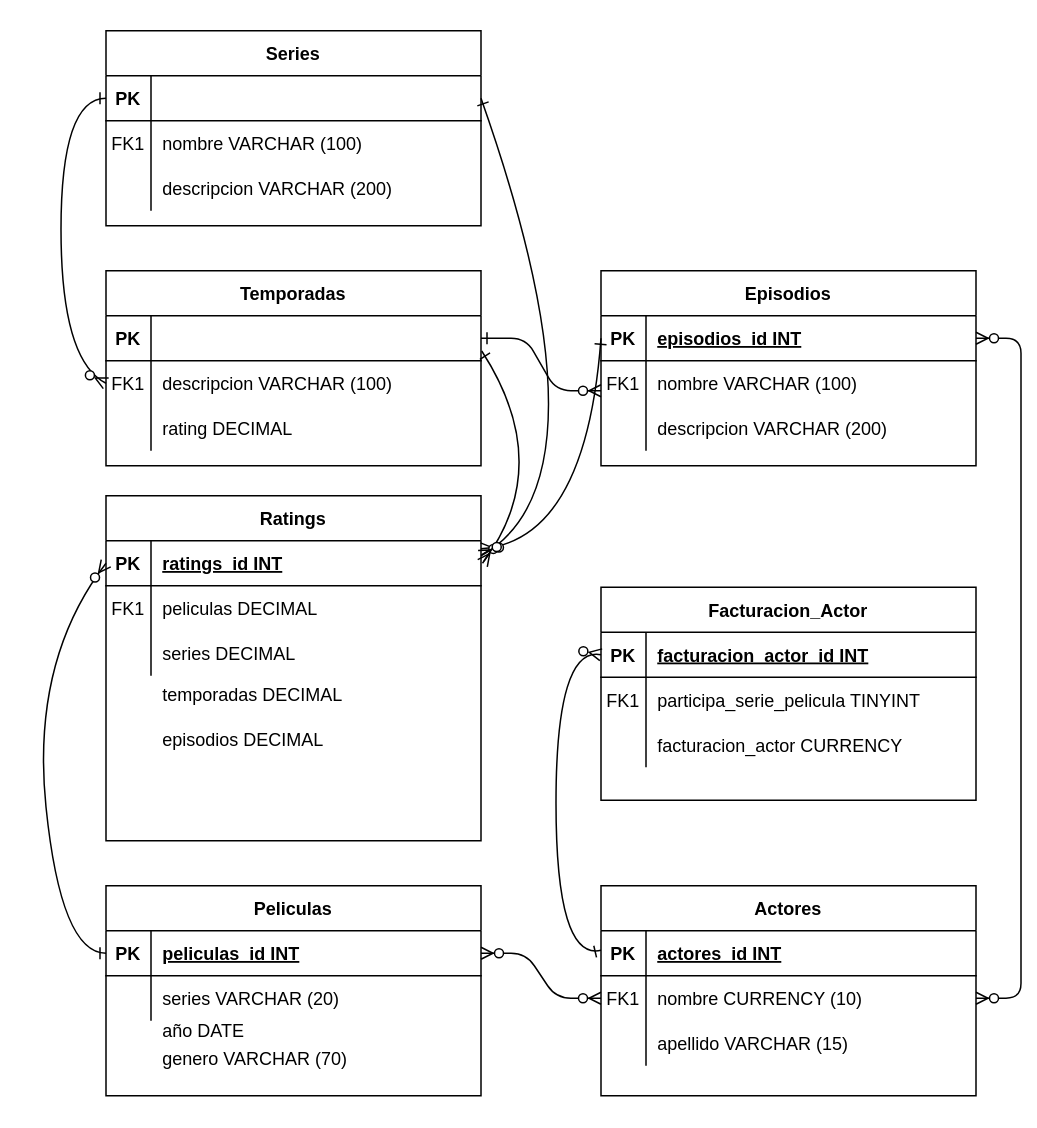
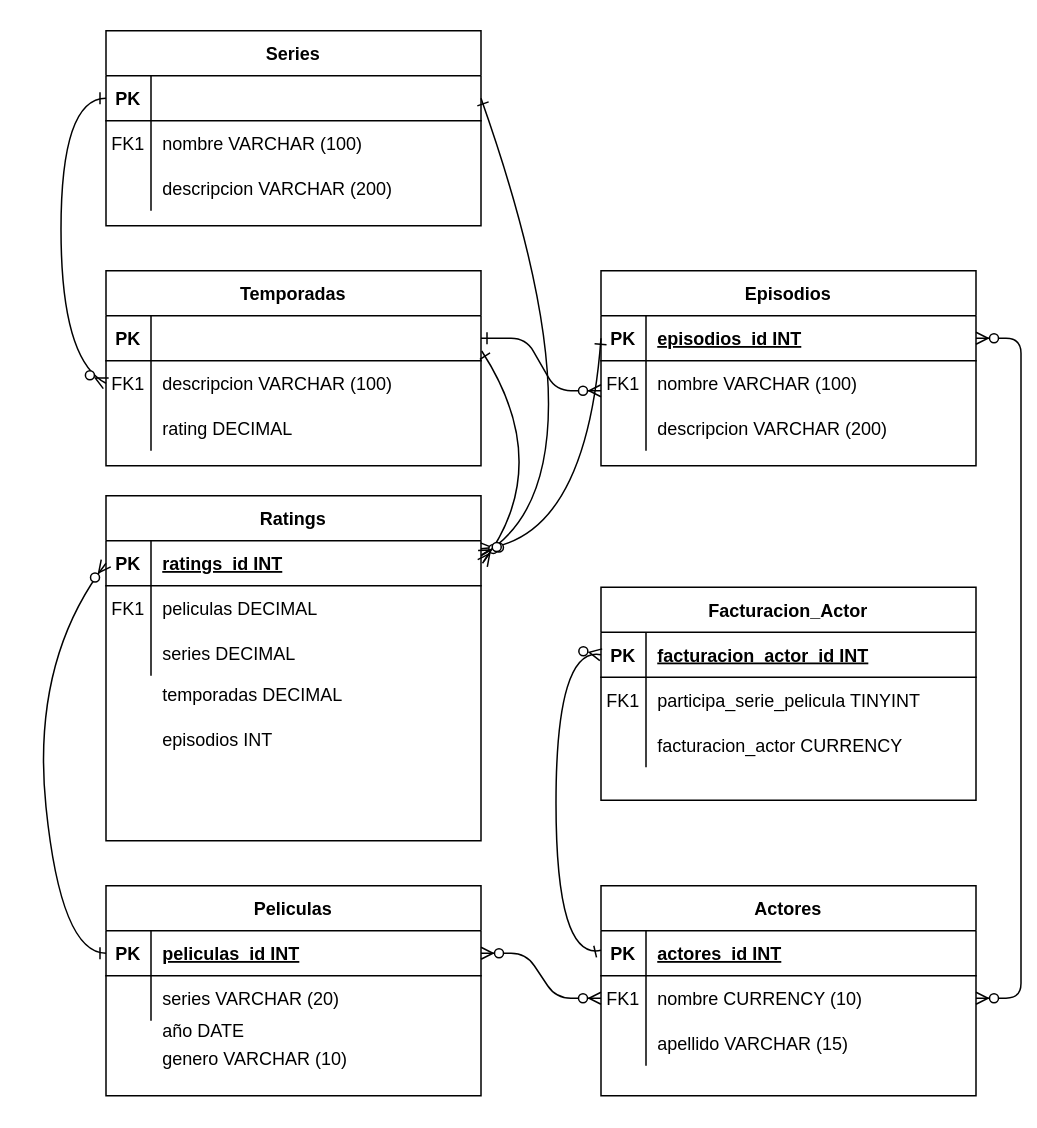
node "episodios DECIMAL": label "episodios DECIMAL" -> "episodios INT"
node "genero VARCHAR (70)": label "genero VARCHAR (70)" -> "genero VARCHAR (10)"
